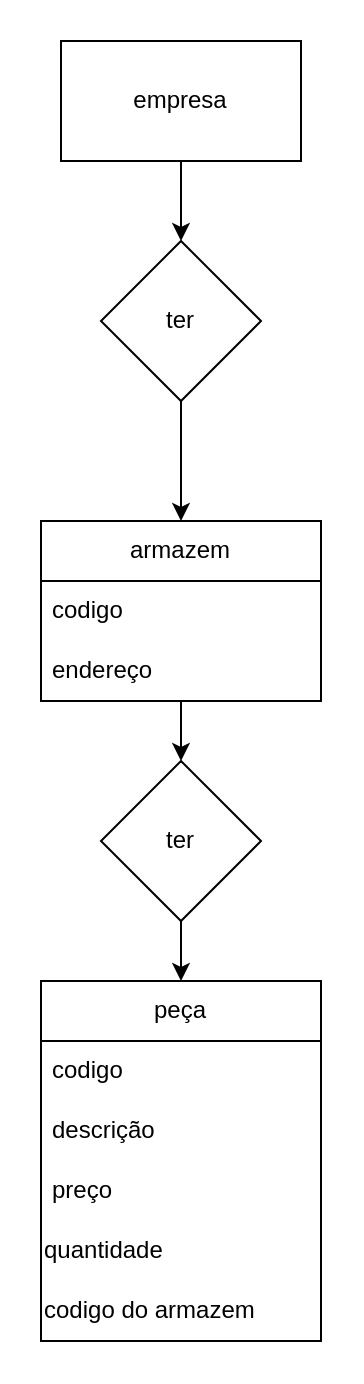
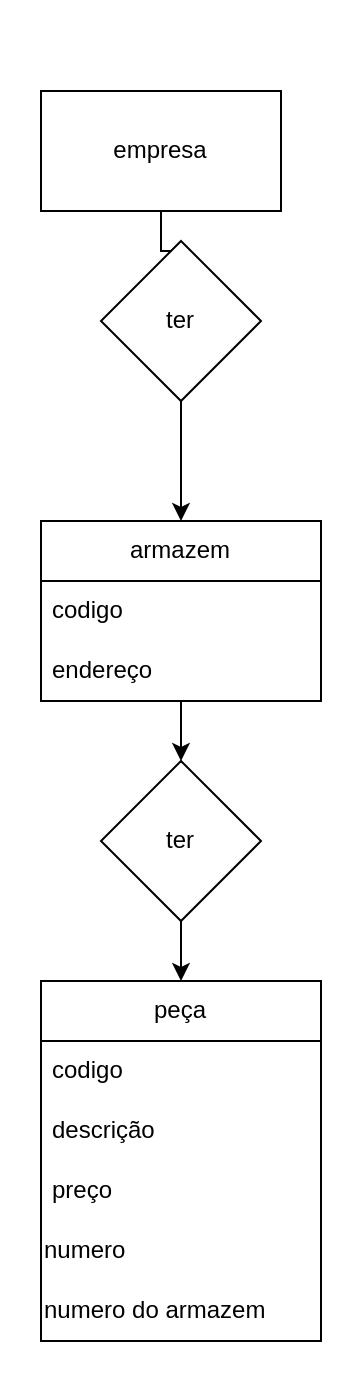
node "empresa": moved (181, 101) -> (161, 151)
node "quantidade": label "quantidade" -> "numero"
node "codigo do armazem": label "codigo do armazem" -> "numero do armazem"
